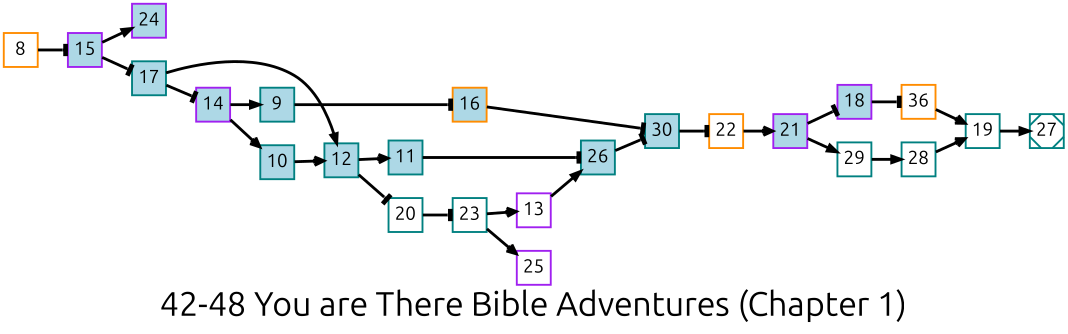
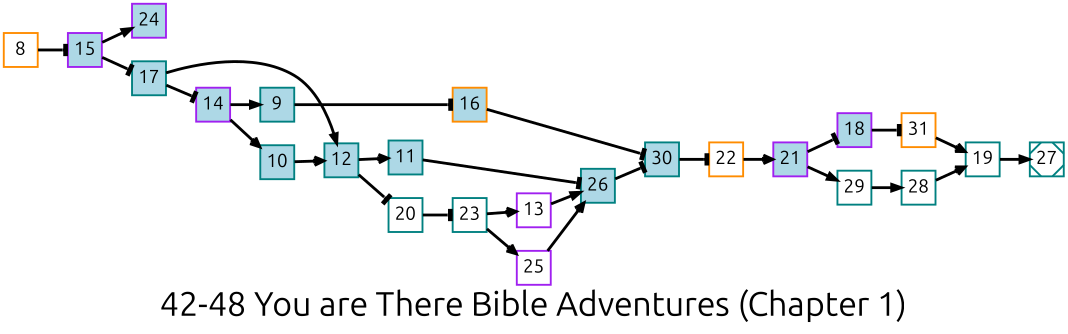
node "36": label "36" -> "31"
edge "25" -> "26": added
